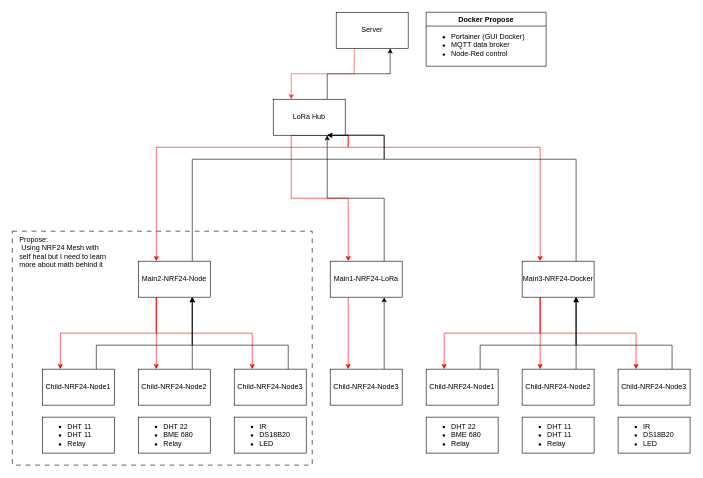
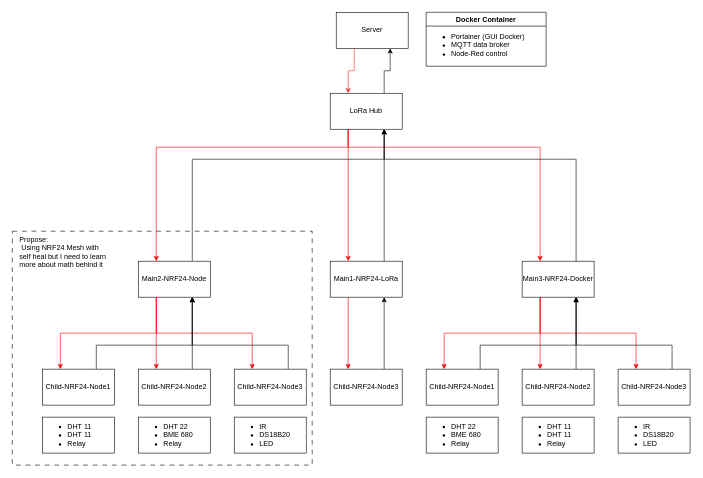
node "Docker Propose": label "Docker Propose" -> "Docker Container"
node "LoRa Hub": moved (309, 117) -> (366, 111)
